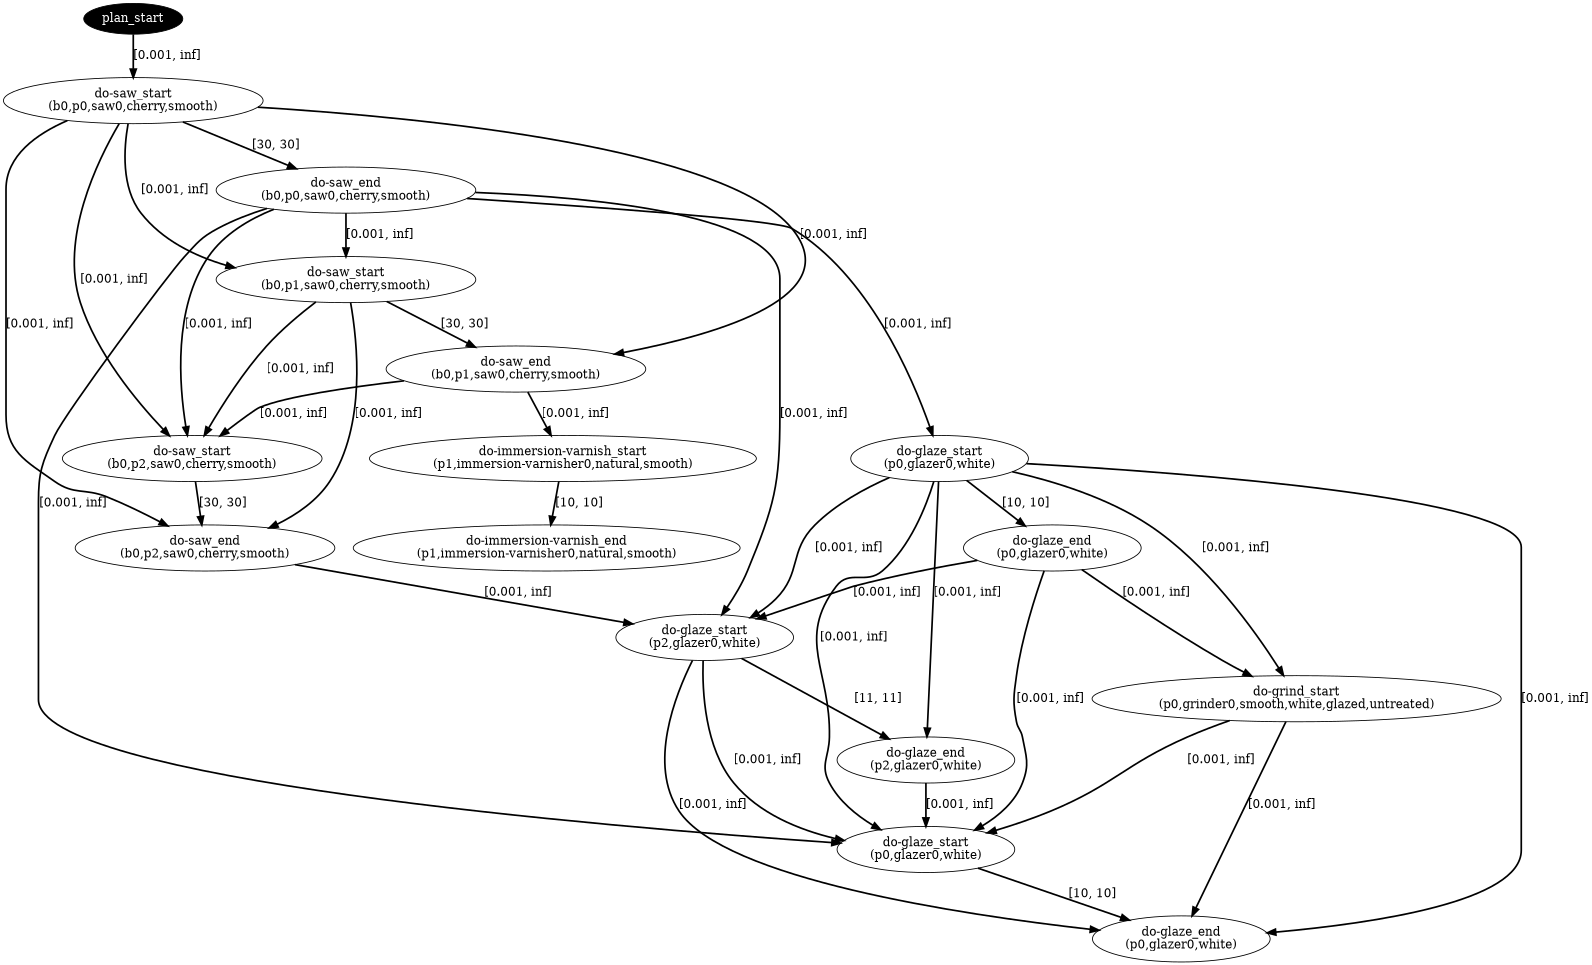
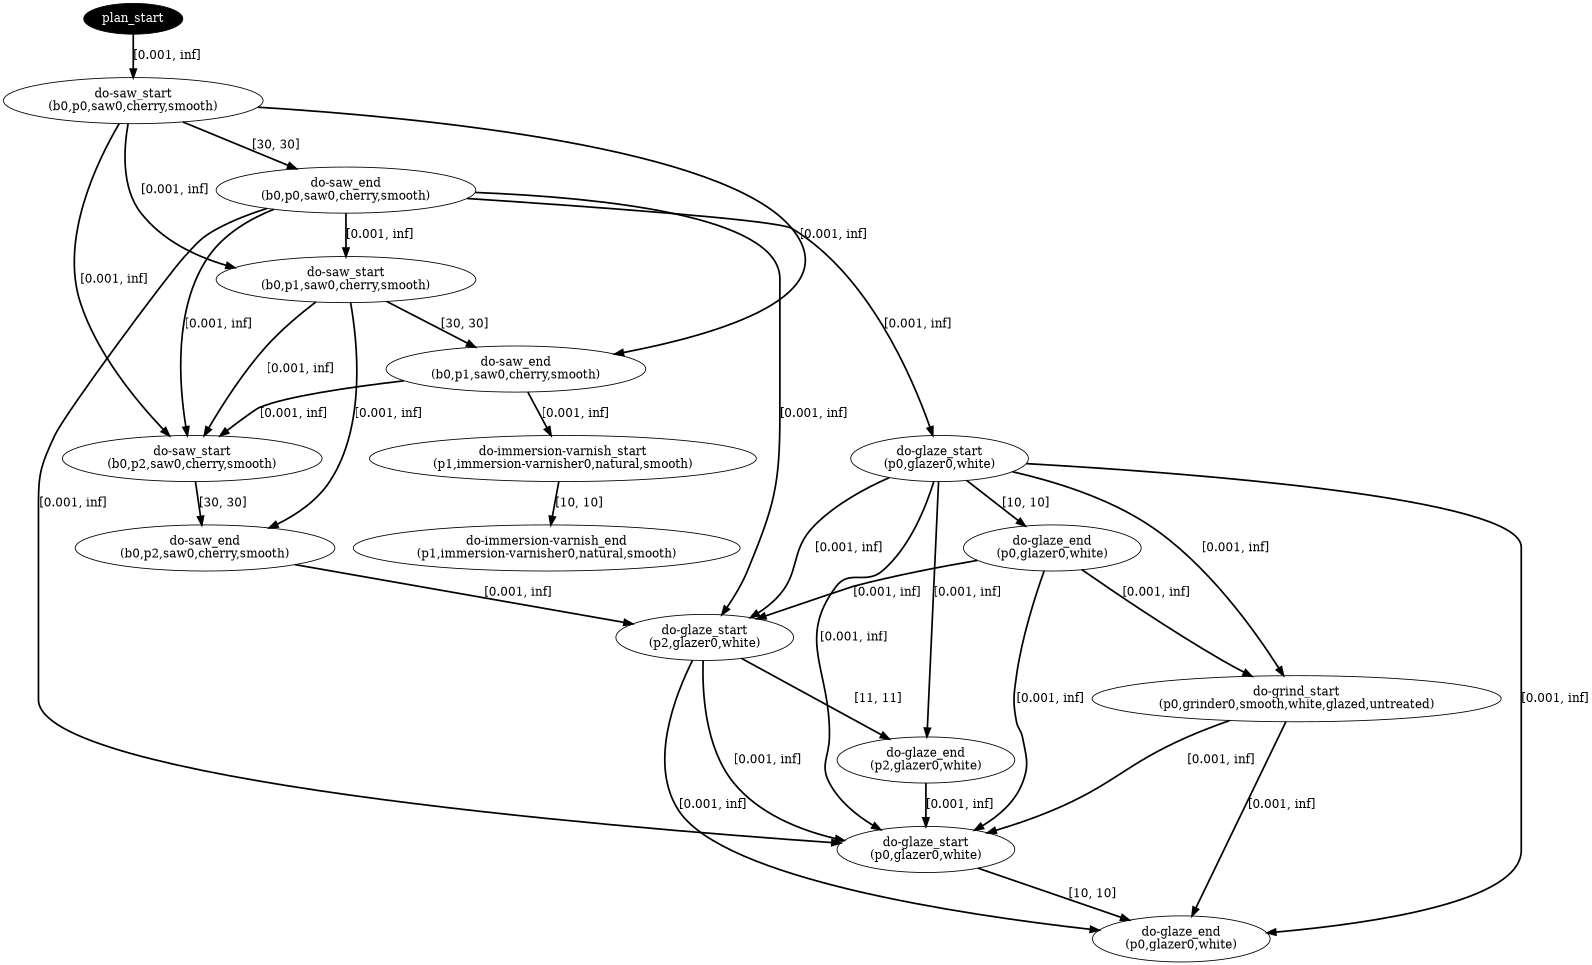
edge "do-saw_start (b0,p0,saw0,cherry,smooth)" -> "do-saw_end (b0,p2,saw0,cherry,smooth)": removed, label "[0.001, inf]"
